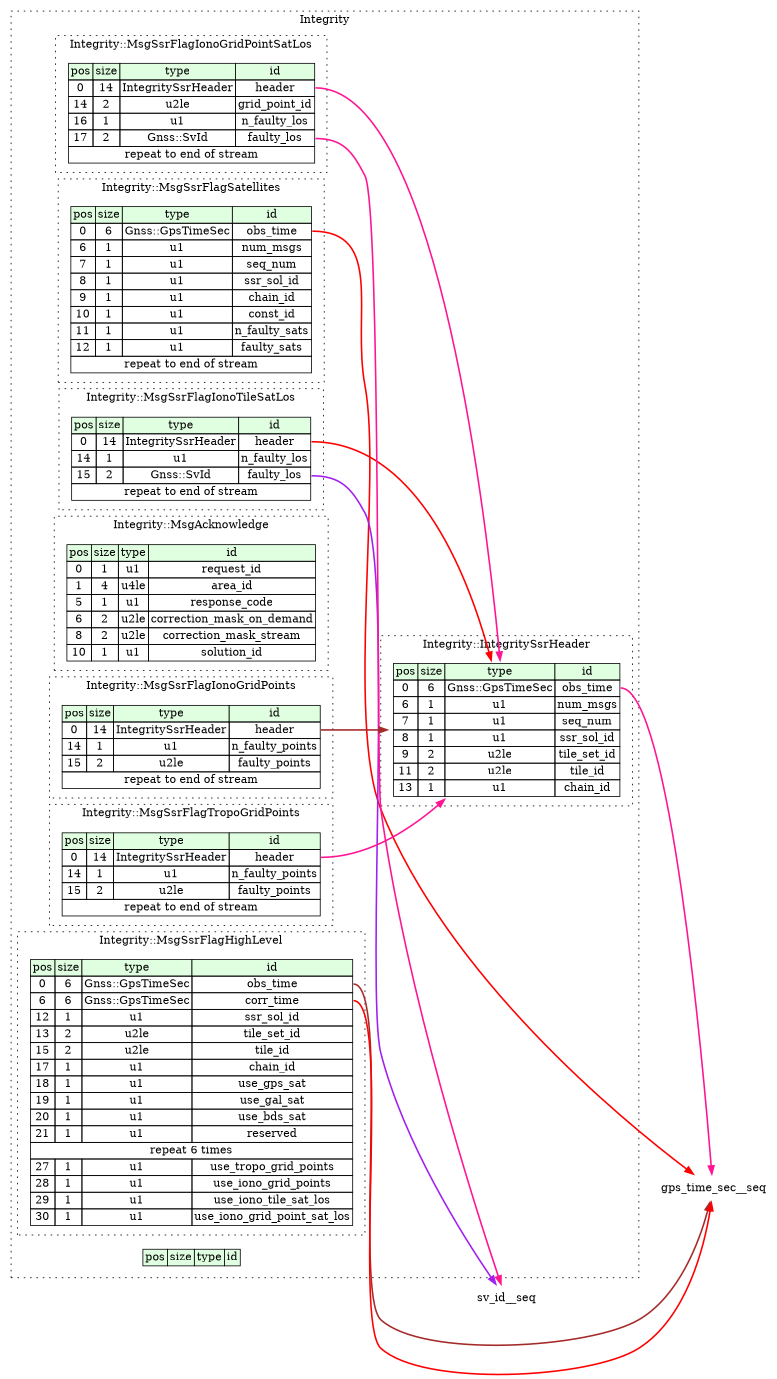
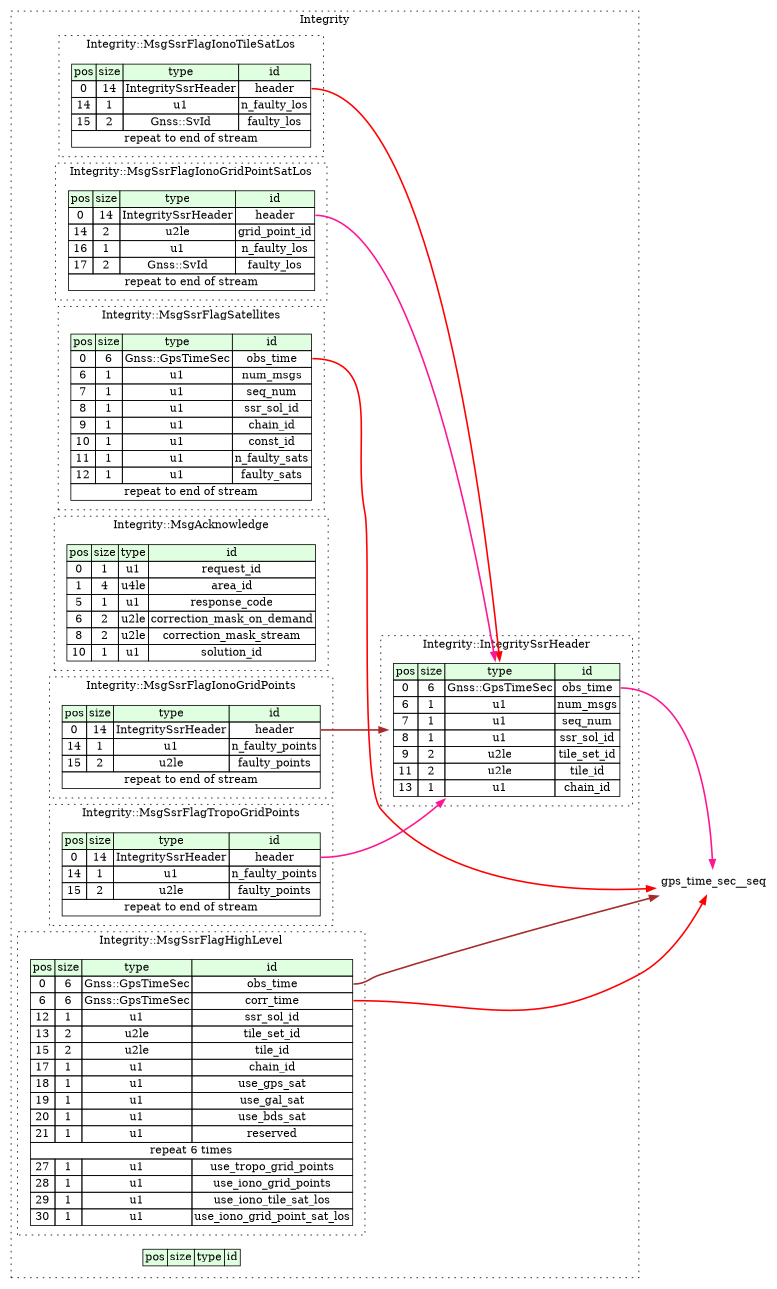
node "sv_id__seq": removed
